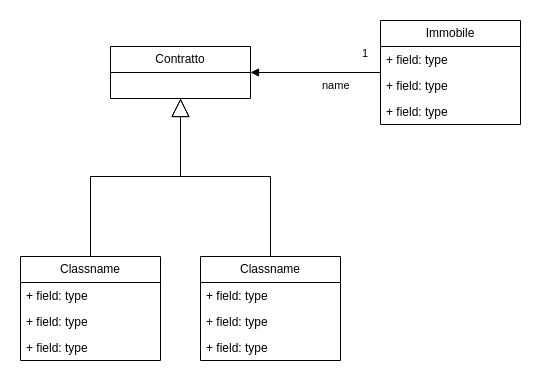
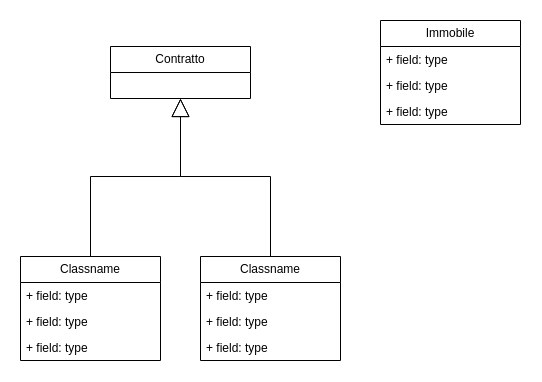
edge "Immobile" -> "Contratto": removed, labels "1", "name"
